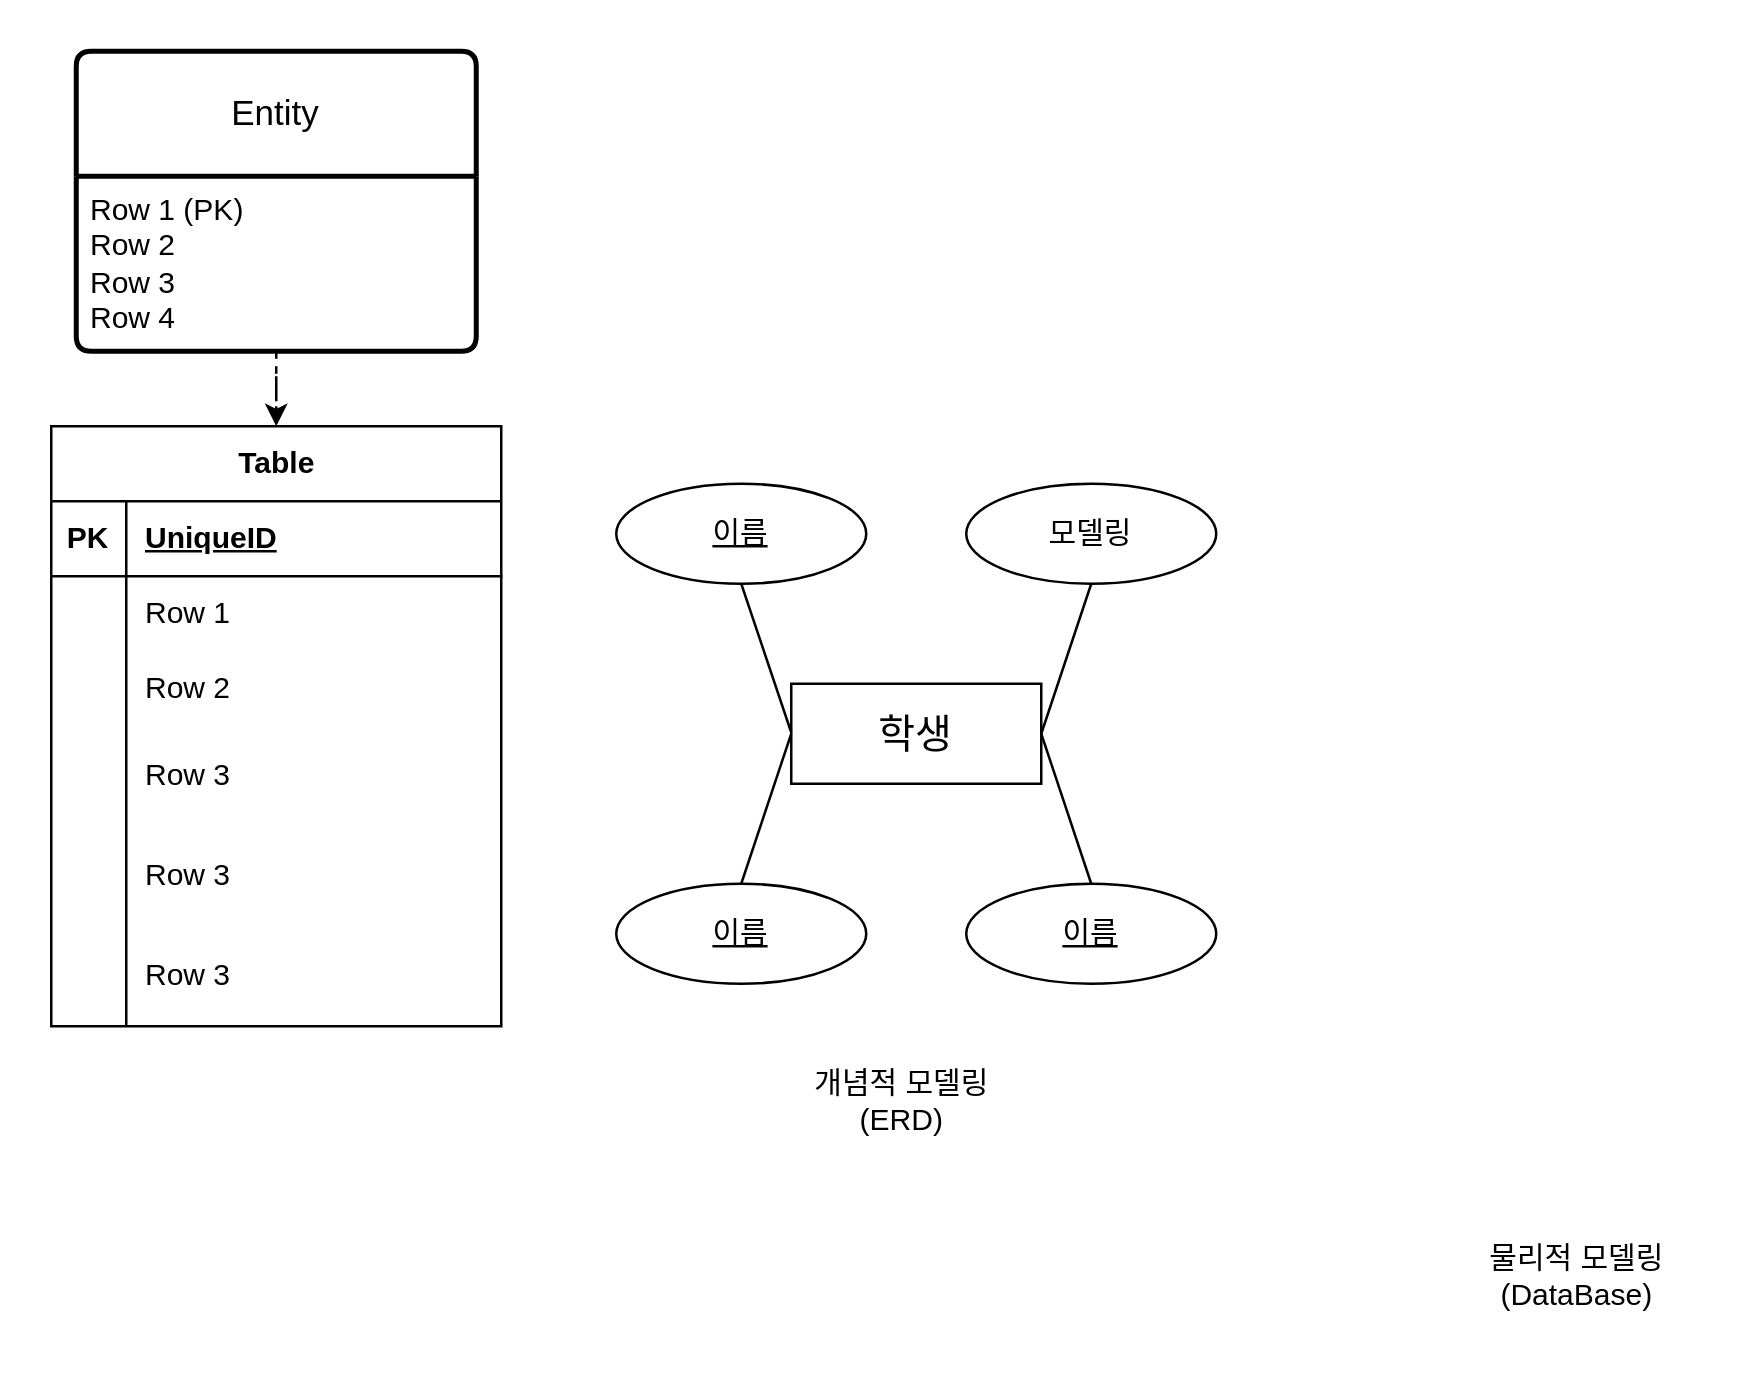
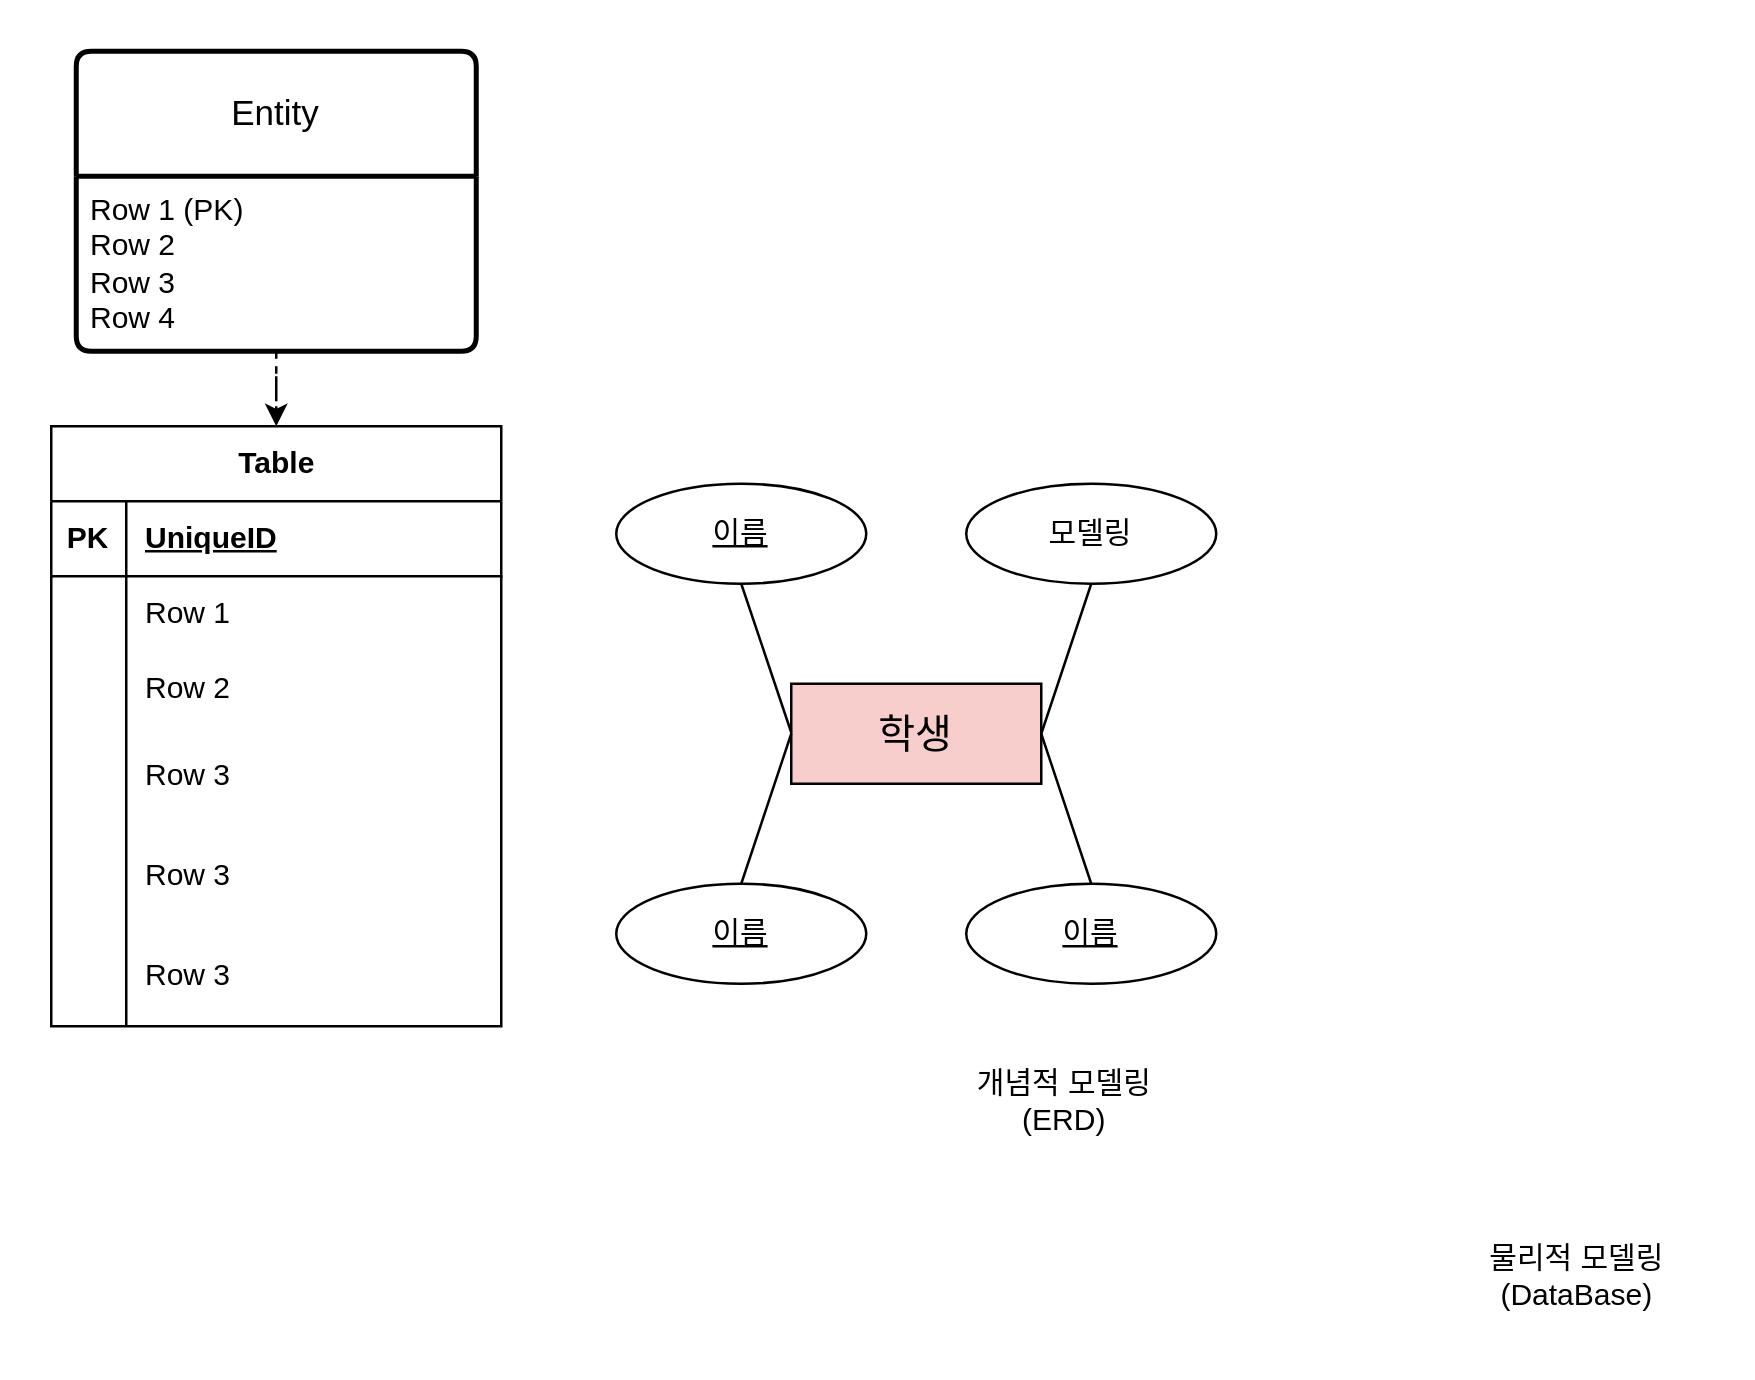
node "학생": fillcolor #ffffff -> #f8cecc
node "개념적 모델링 (ERD)": moved (901, 1101) -> (1064, 1101)
